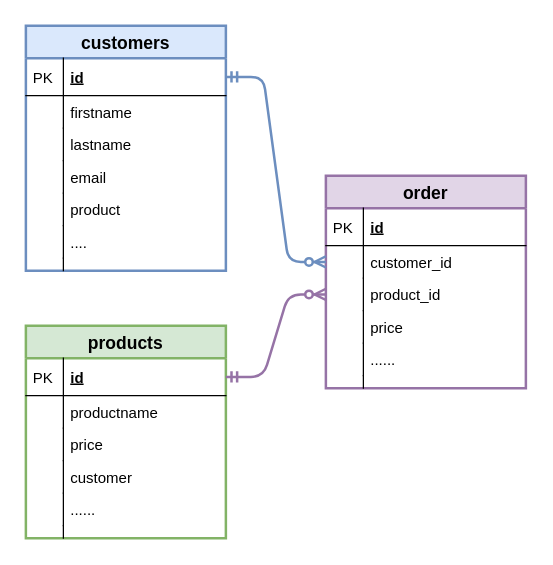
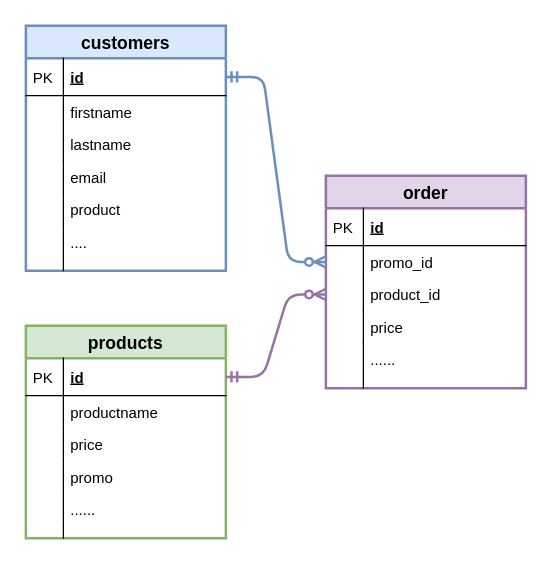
node "customer_id": label "customer_id" -> "promo_id"
node "customer": label "customer" -> "promo"
